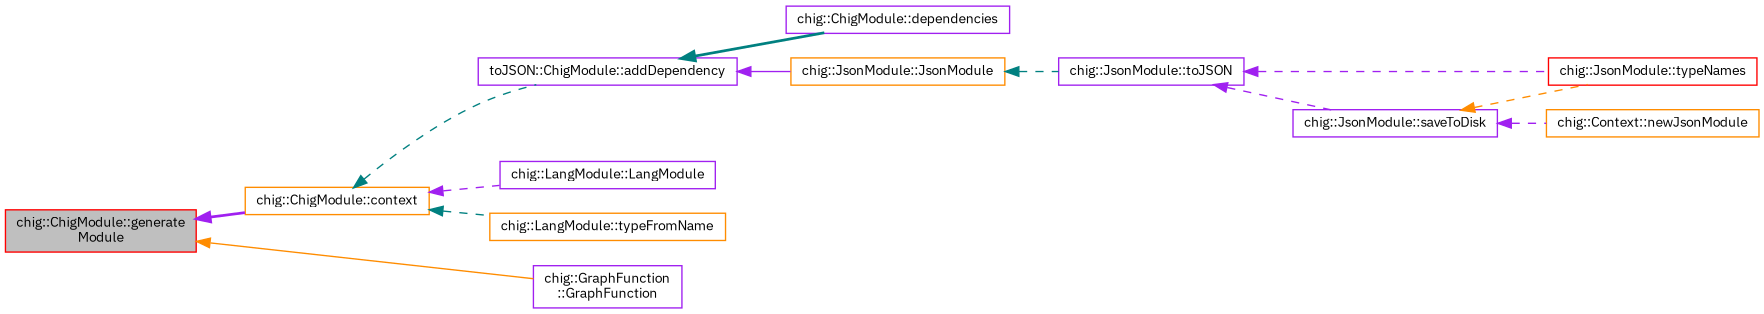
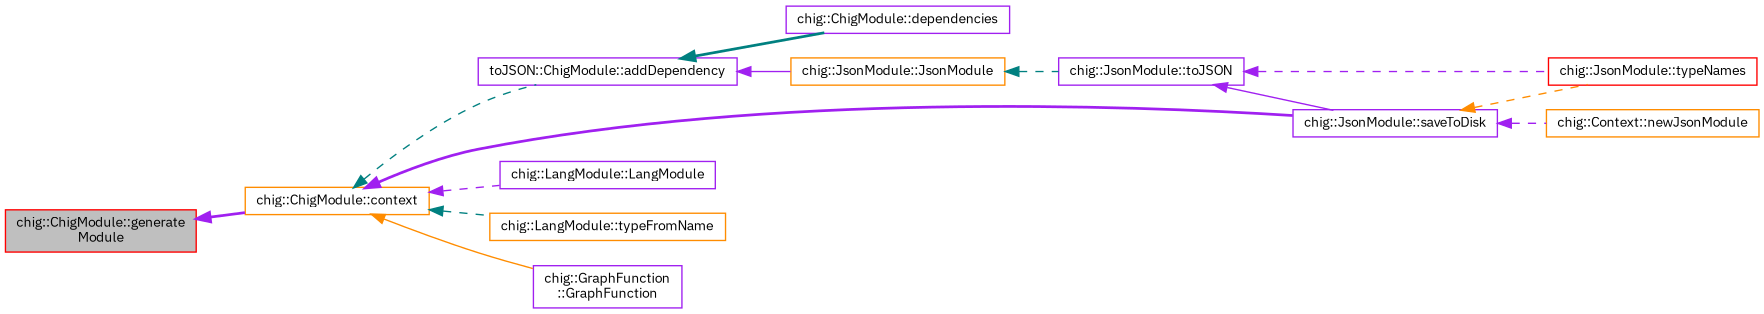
edge "chig::JsonModule::saveToDisk" -> "chig::JsonModule::toJSON": style dashed -> solid
edge "chig::JsonModule::saveToDisk" -> "chig::ChigModule::context": added
edge "chig::GraphFunction ::GraphFunction" -> "chig::ChigModule::generate Module": now "chig::GraphFunction ::GraphFunction" -> "chig::ChigModule::context"
